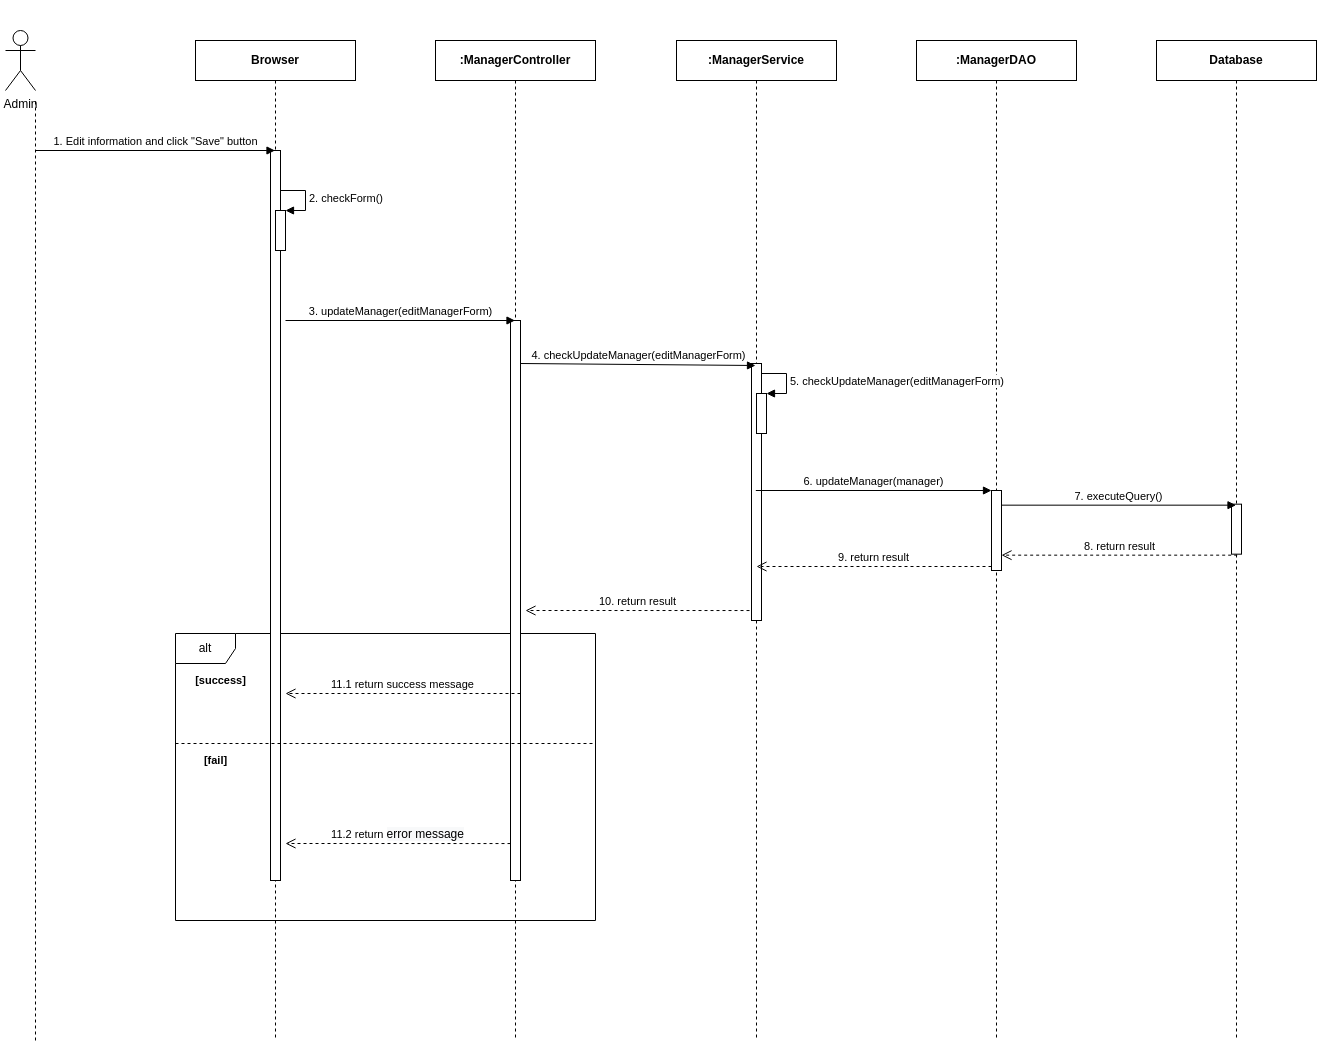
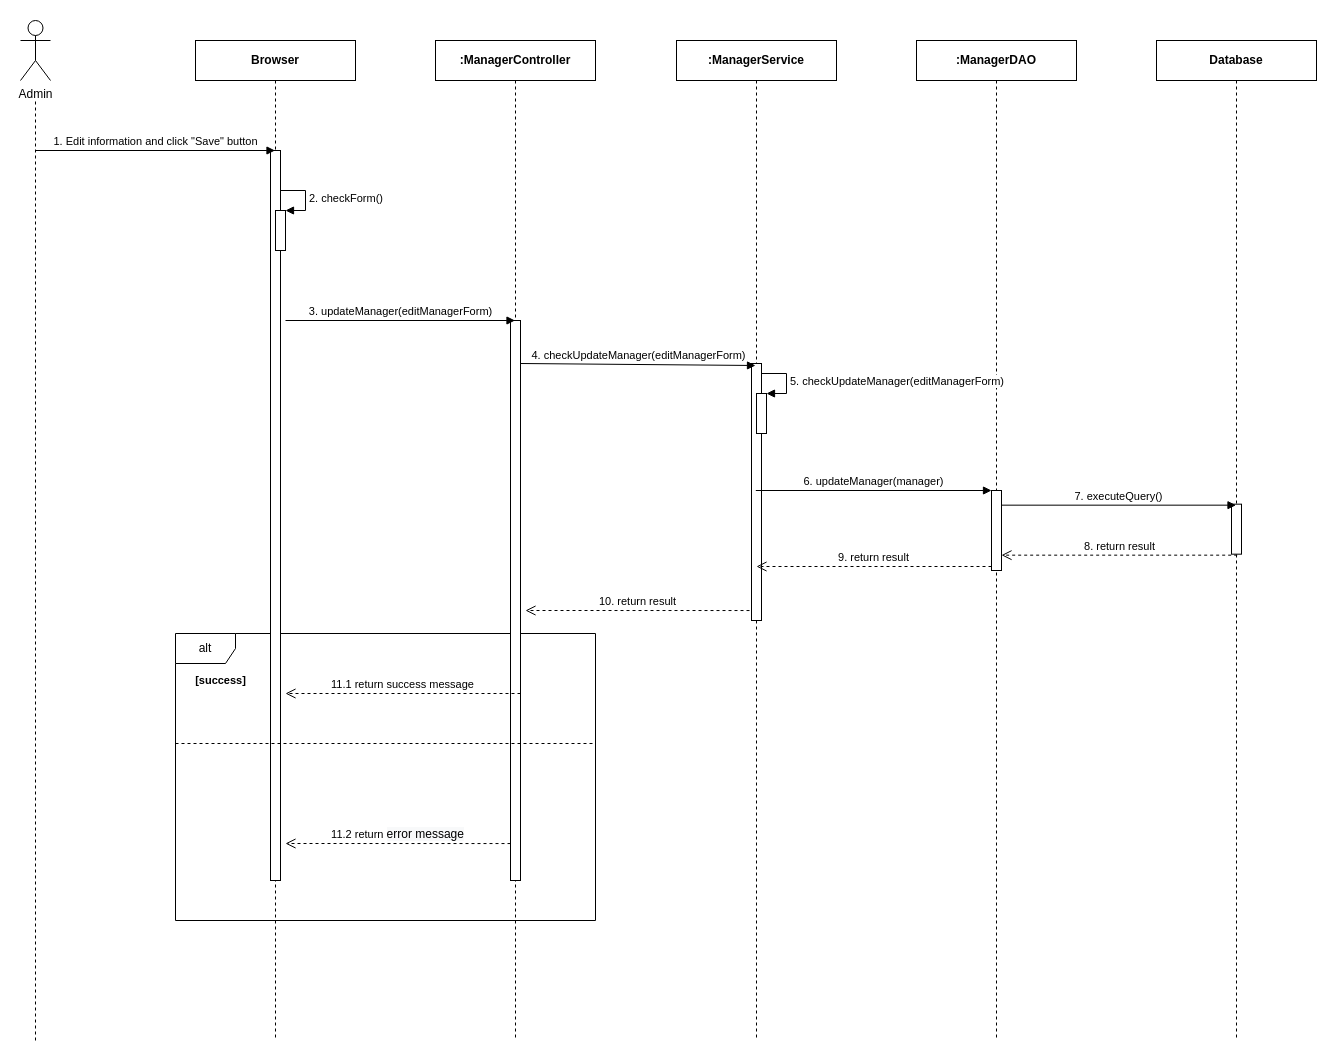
node "Admin": moved (21, 61) -> (36, 51)
node "[fail]": removed
